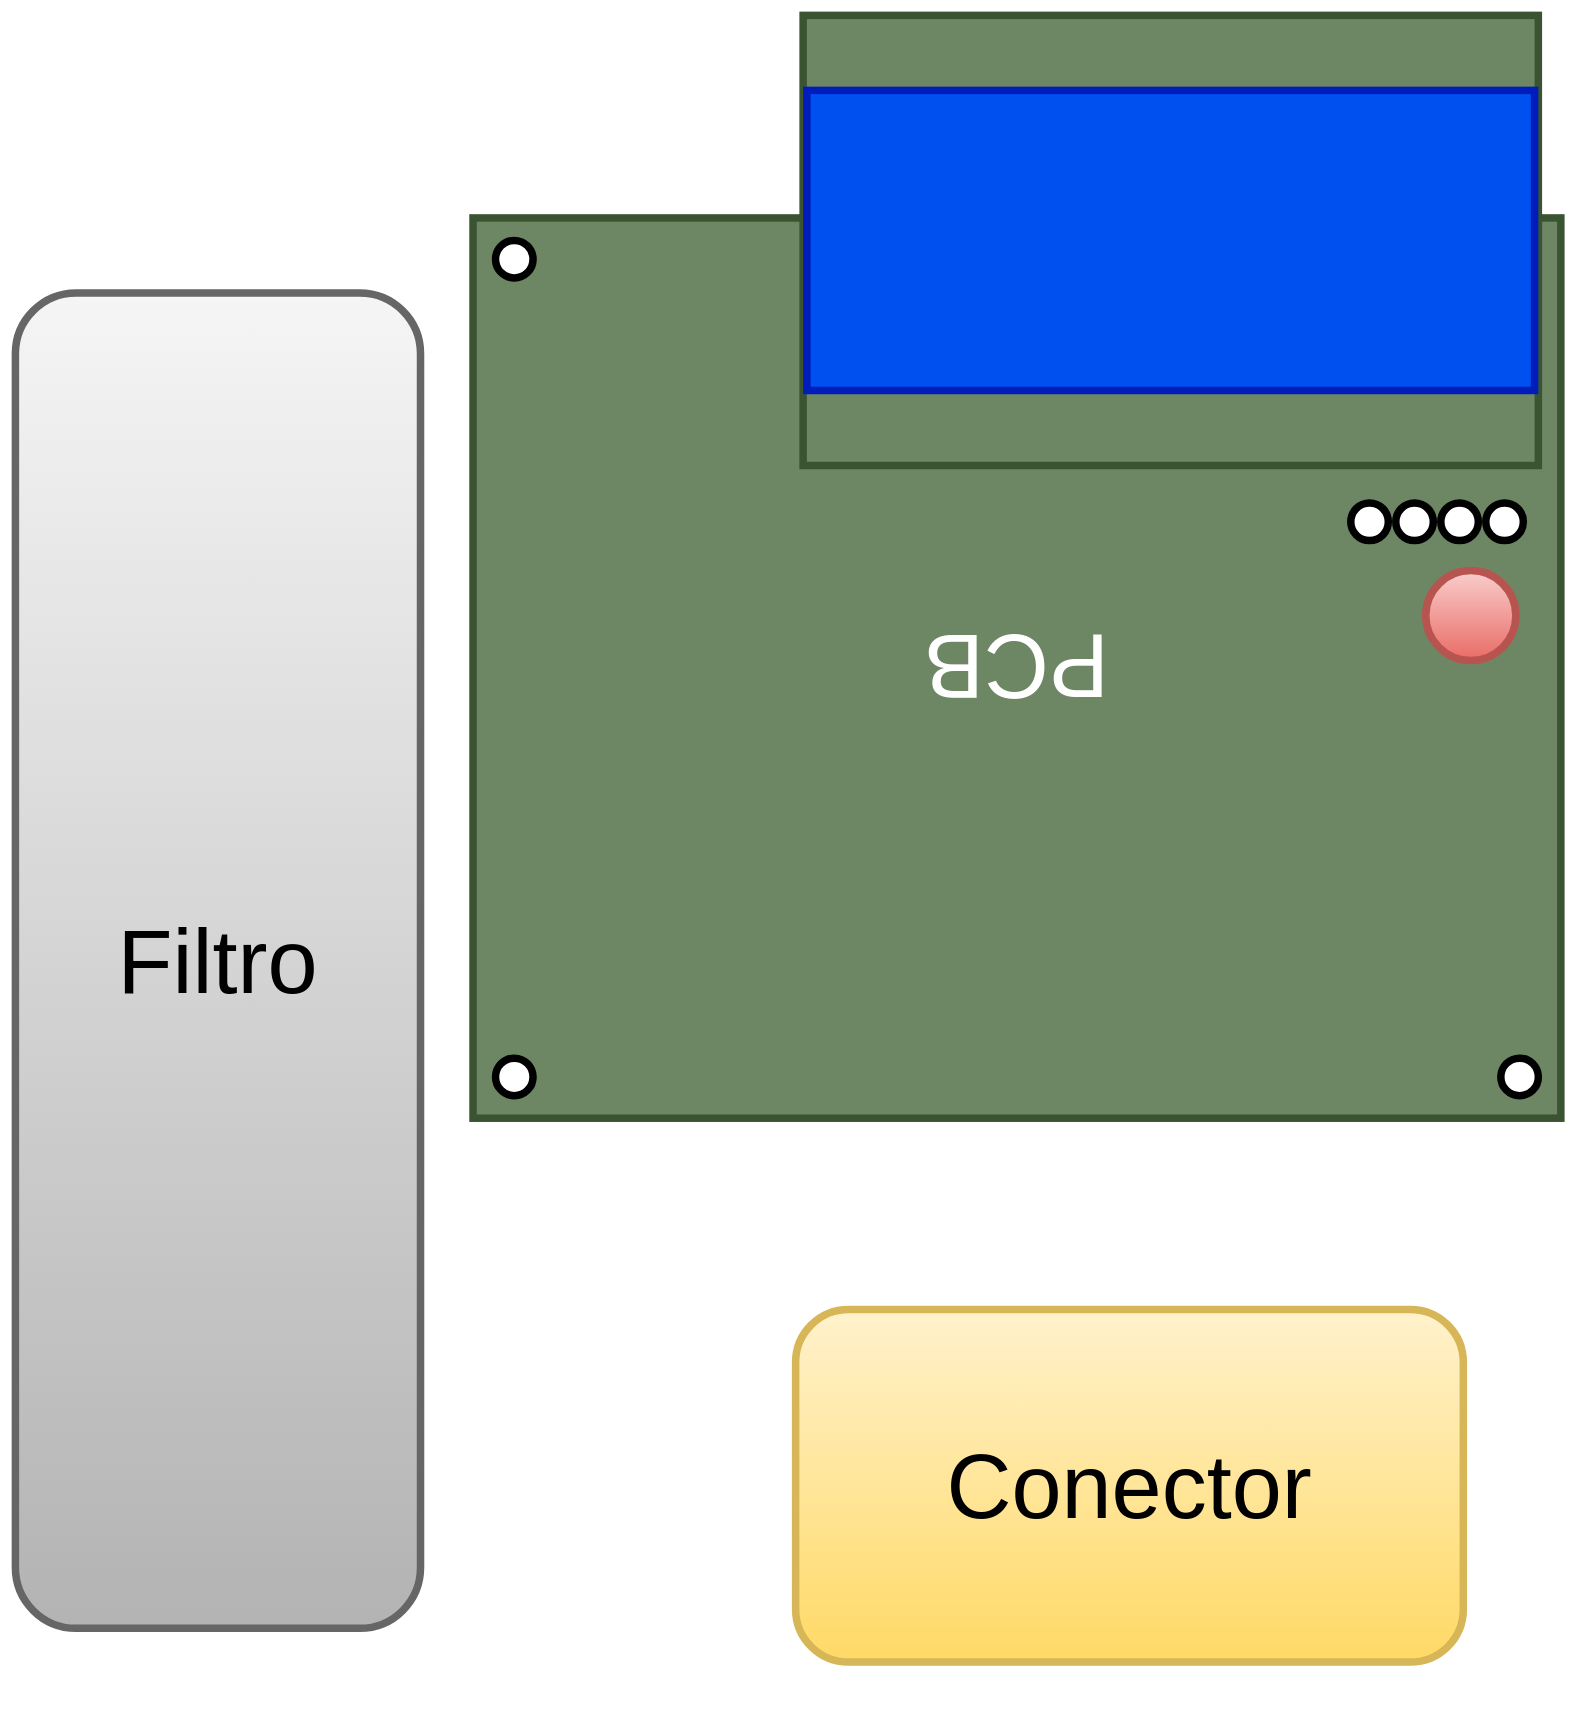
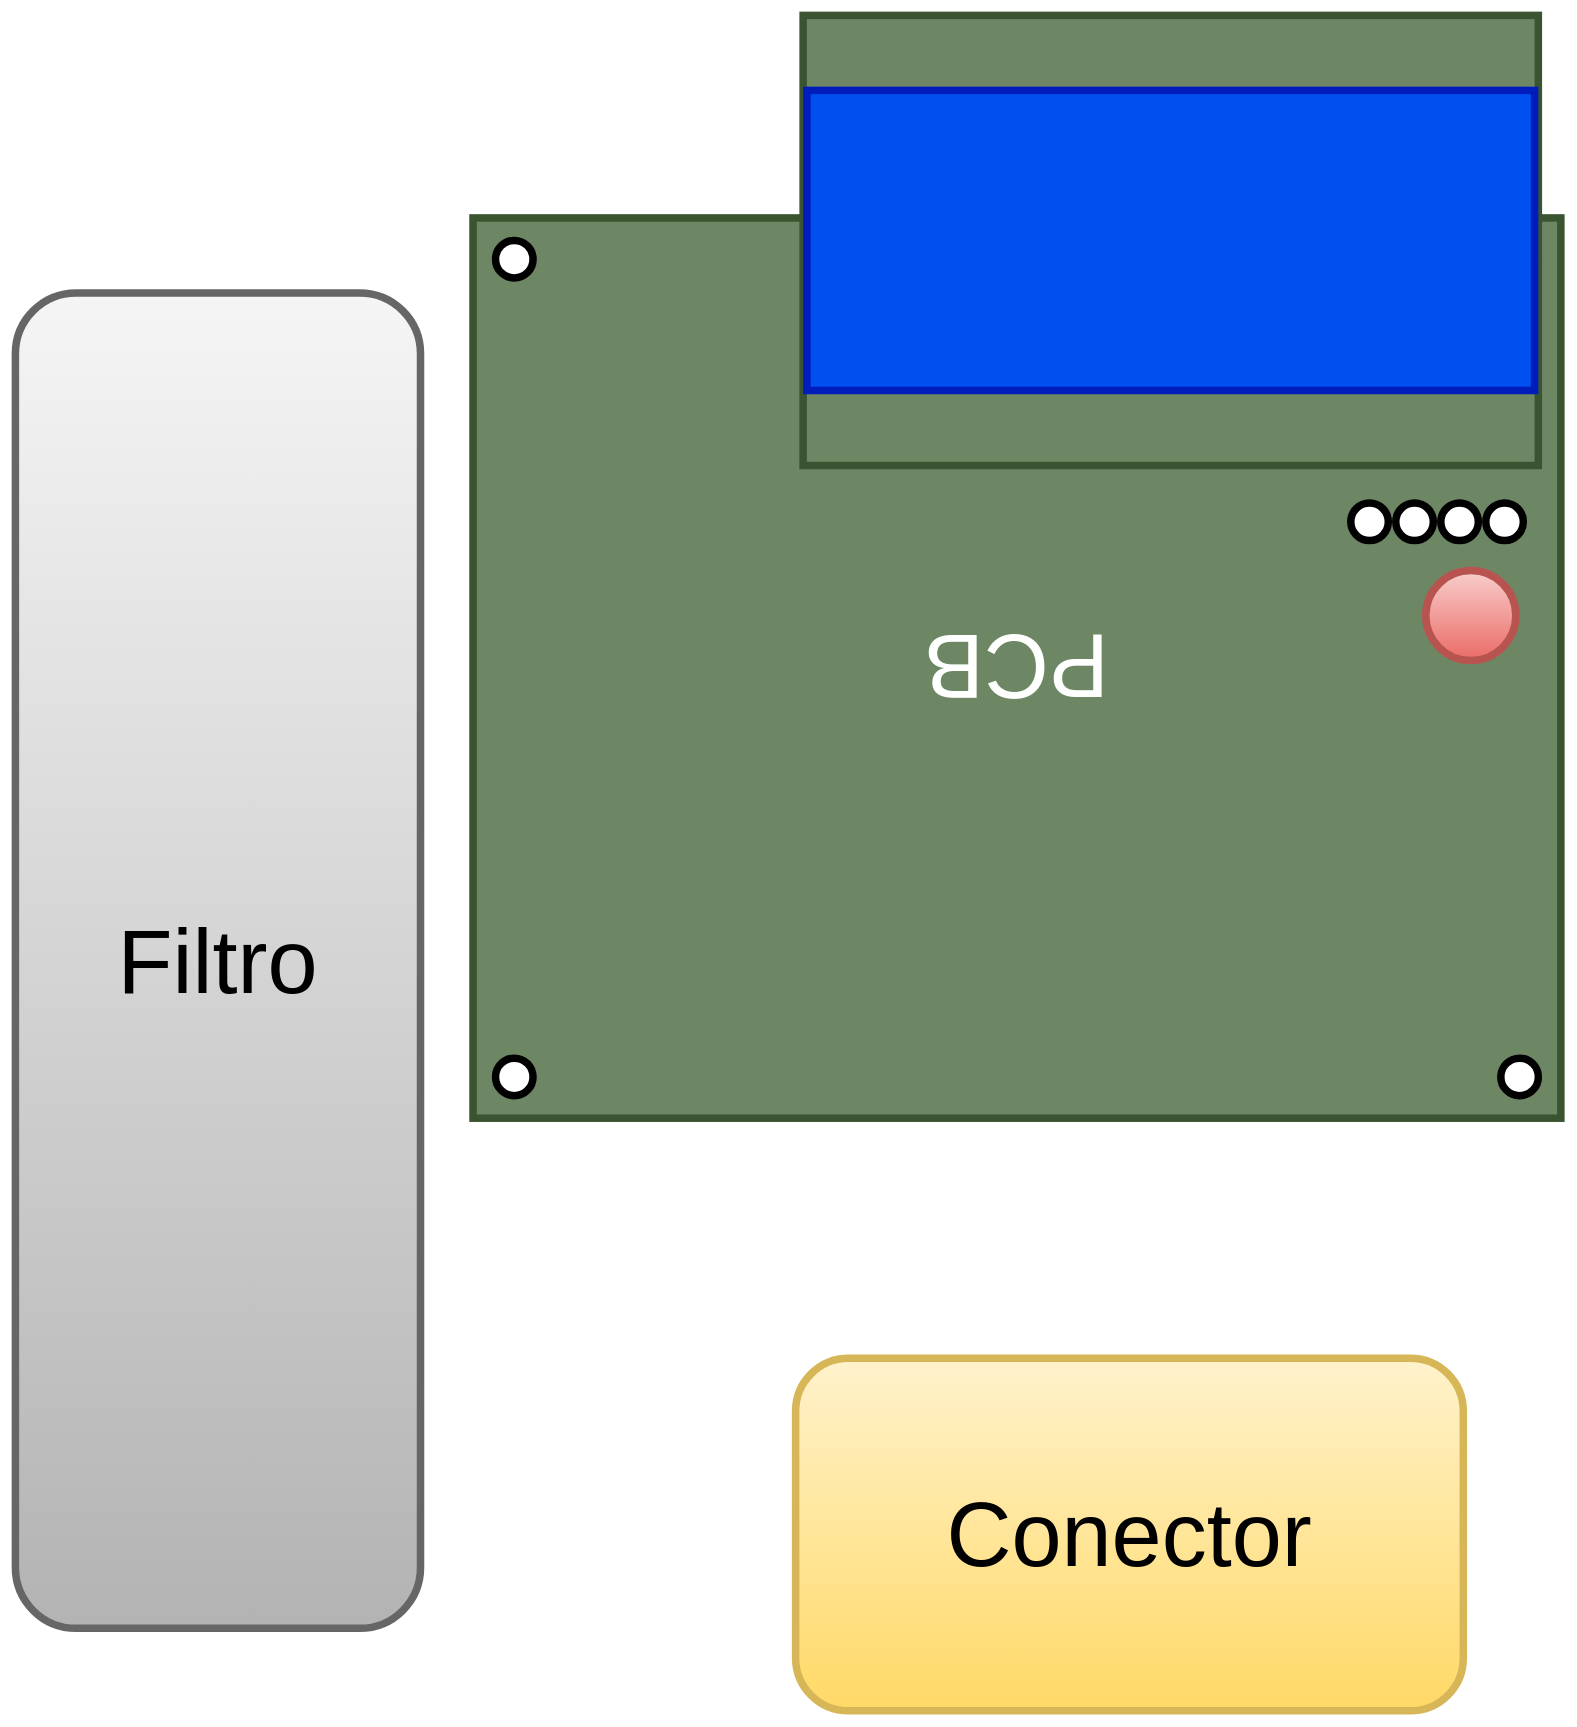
node "Conector": moved (1129, 1485) -> (1129, 1534)
